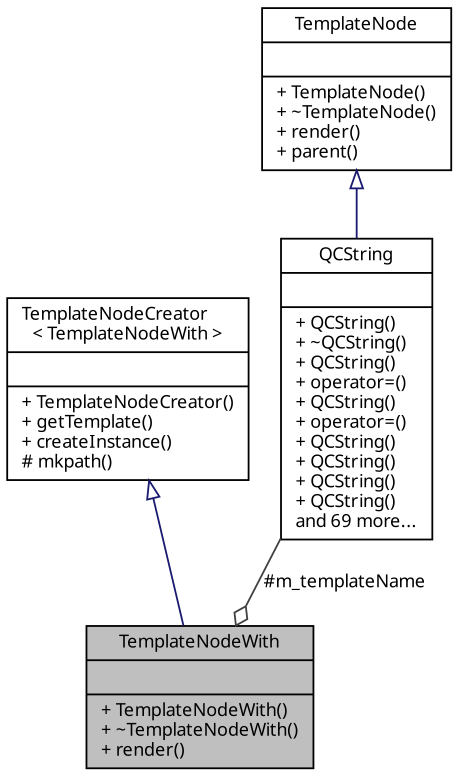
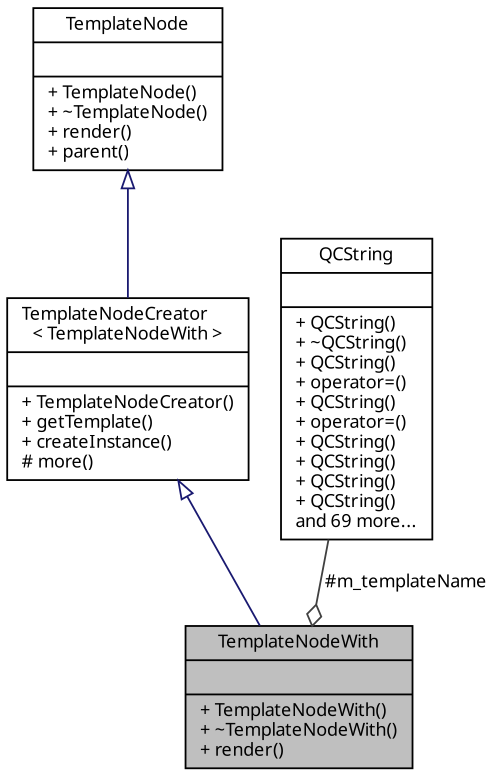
edge "QCString" -> "TemplateNode": now "TemplateNodeCreator" -> "TemplateNode"
node "TemplateNodeCreator": text "# mkpath()" -> "# more()"
